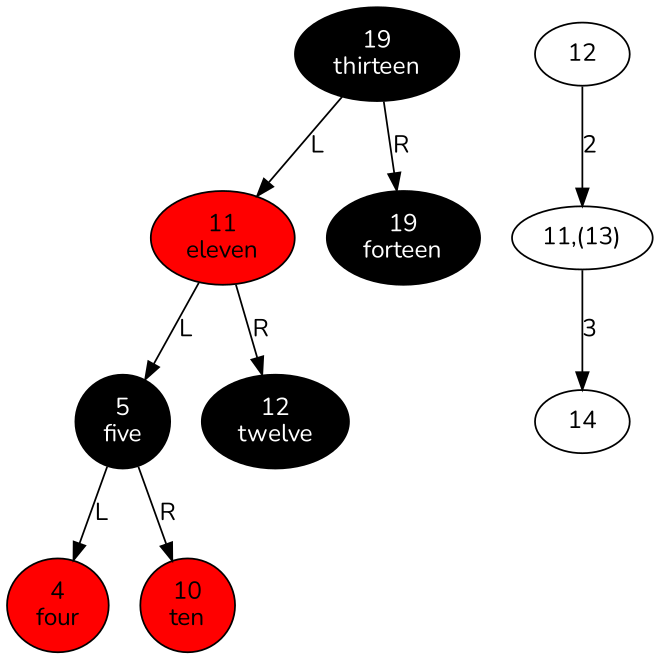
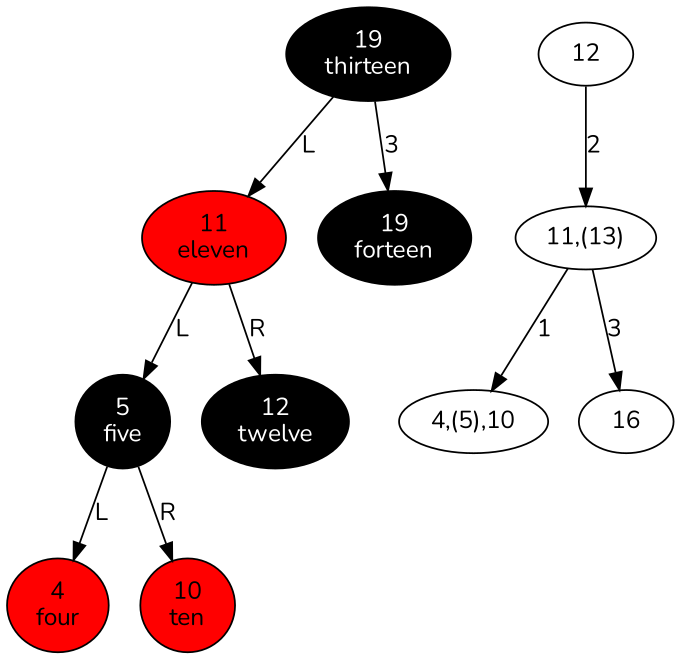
edge "19 thirteen" -> "19 forteen": label "R" -> "3"
node "4,(5),10": added
node "14": label "14" -> "16"
